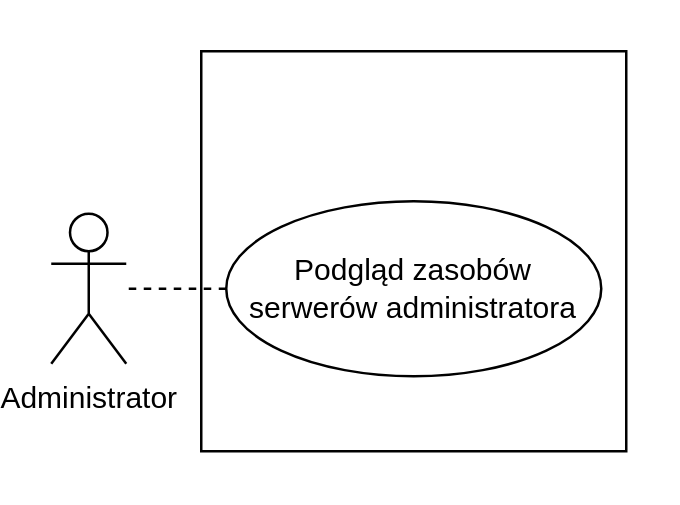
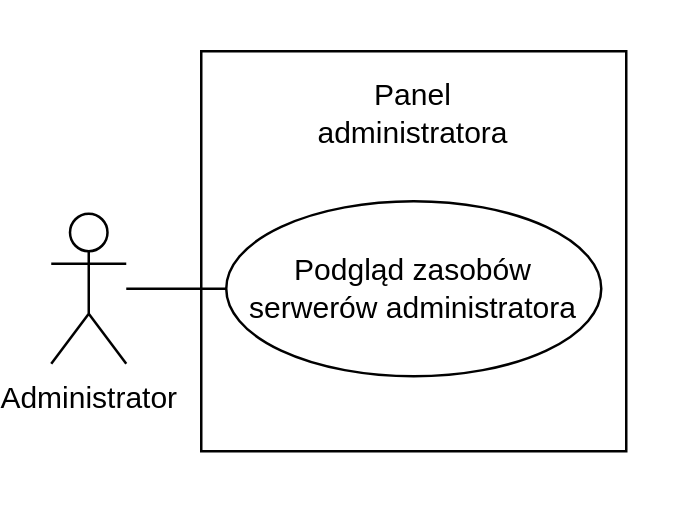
node "Panel administratora": added
edge "Administrator" -- "Podgląd zasobów serwerów administratora": style dashed -> solid
